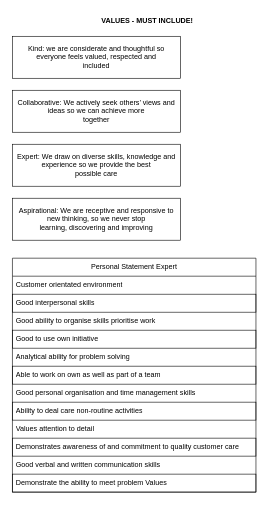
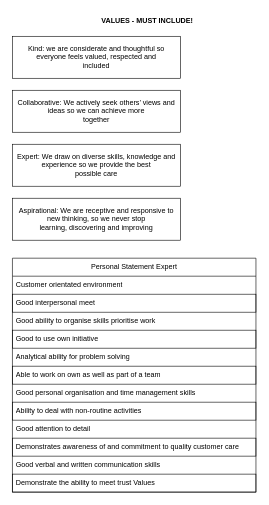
node "Good interpersonal skills": label "Good interpersonal skills" -> "Good interpersonal meet"
node "Ability to deal care non-routine activities": label "Ability to deal care non-routine activities" -> "Ability to deal with non-routine activities"
node "Values attention to detail": label "Values attention to detail" -> "Good attention to detail"
node "Demonstrate the ability to meet problem Values": label "Demonstrate the ability to meet problem Values" -> "Demonstrate the ability to meet trust Values"
